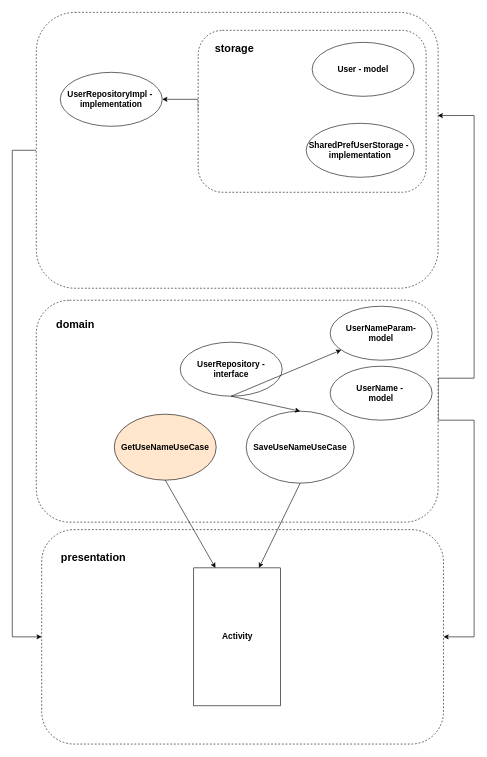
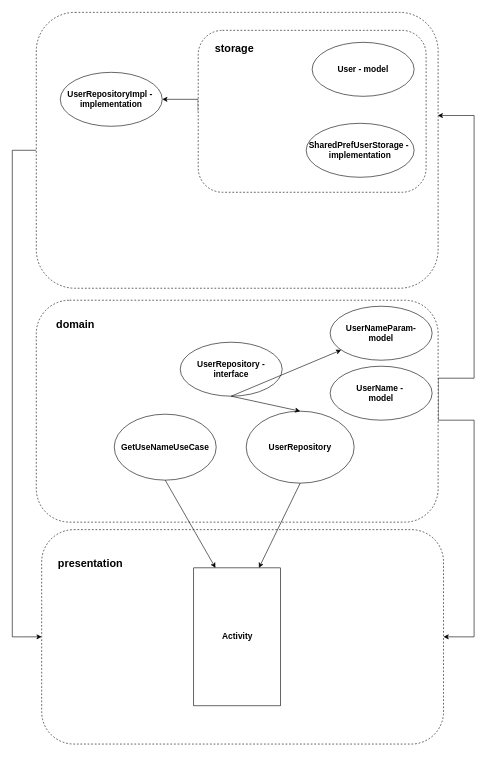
node "GetUseNameUseCase": fillcolor #ffe6cc -> #ffffff
node "SaveUseNameUseCase": label "SaveUseNameUseCase" -> "UserRepository"
node "presentation": moved (93, 558) -> (90, 564)
